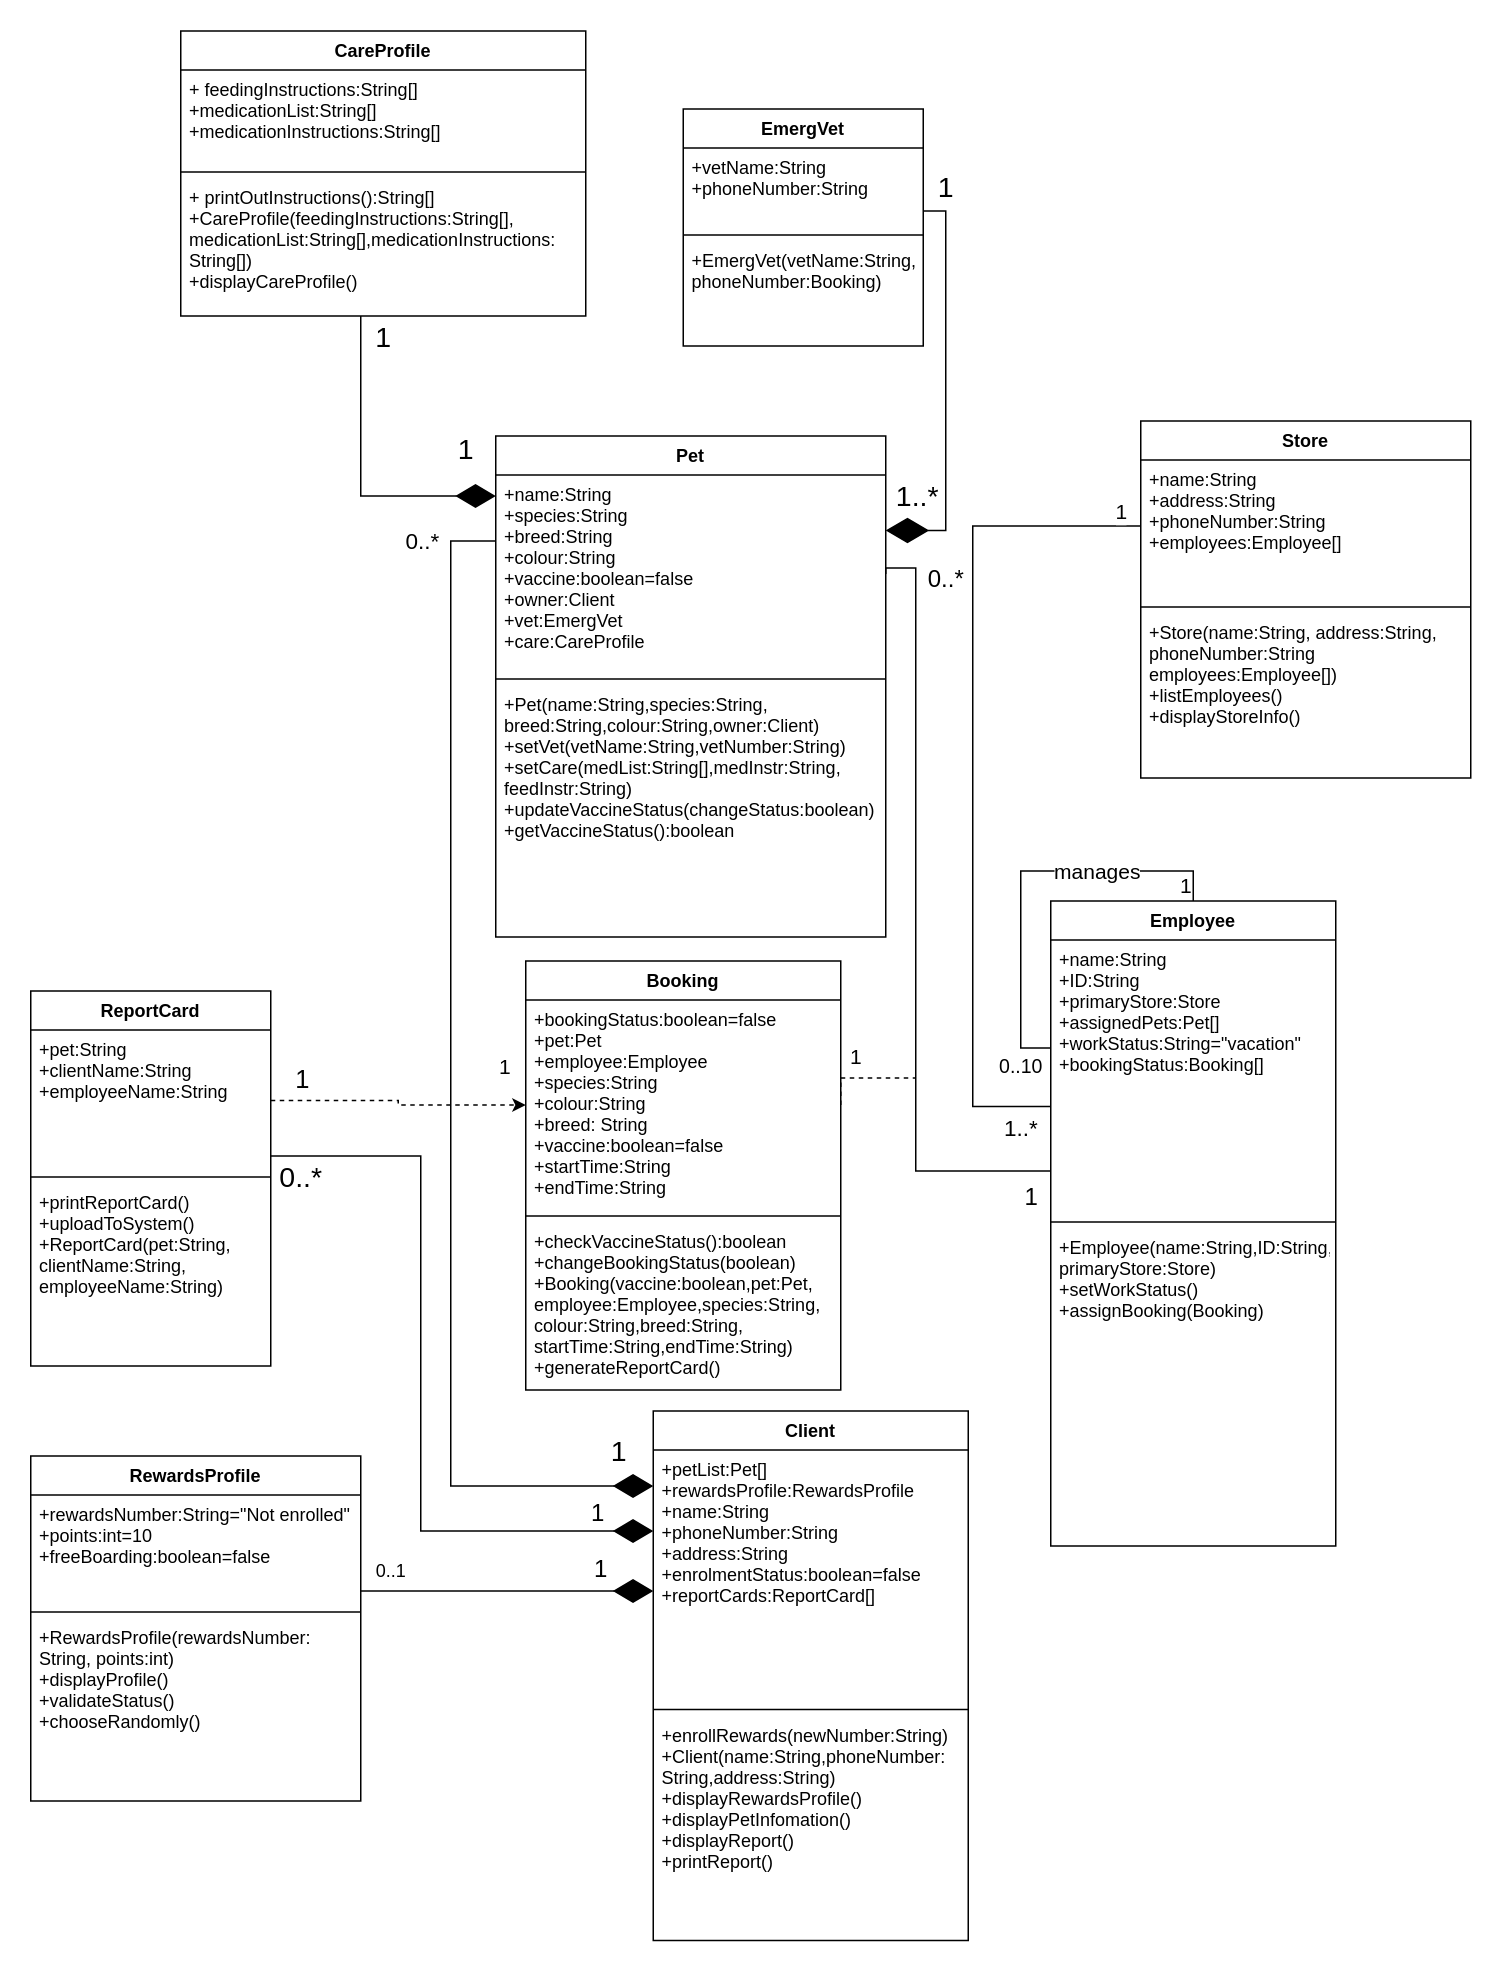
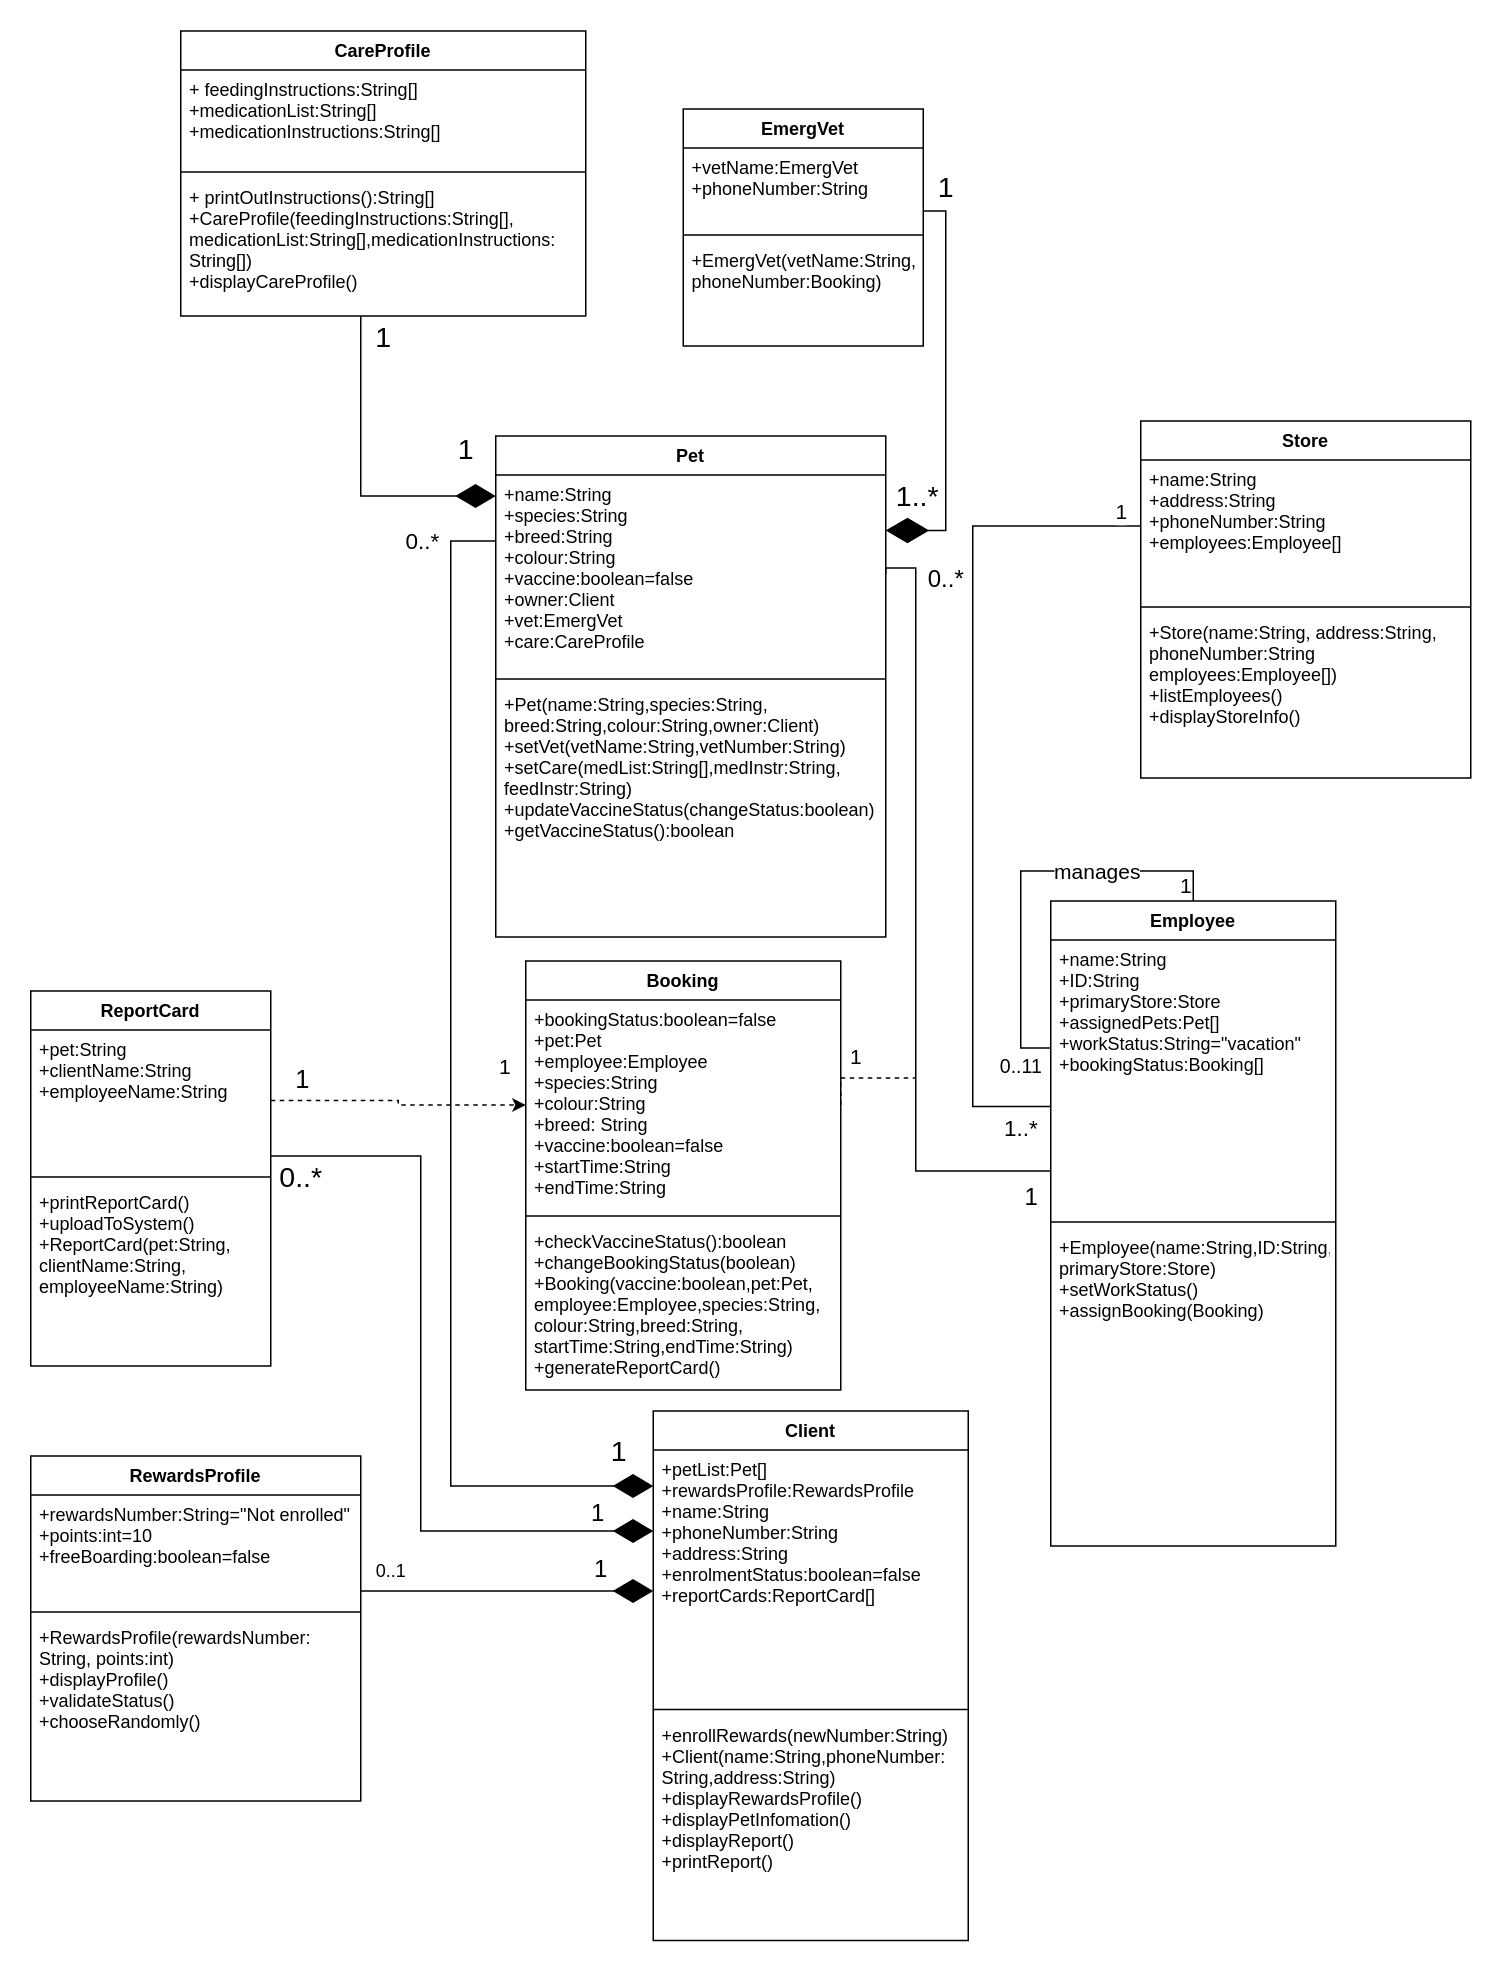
node "+vetName:String +phoneNumber:String": label "+vetName:String +phoneNumber:String" -> "+vetName:EmergVet +phoneNumber:String"
node "0..10": label "0..10" -> "0..11"
